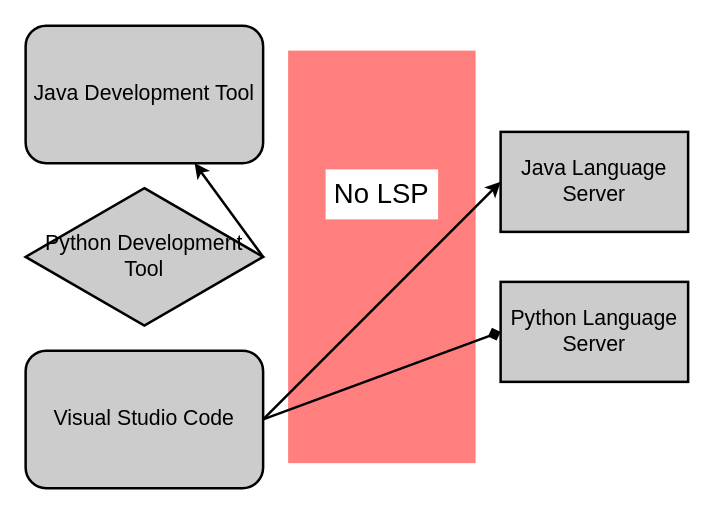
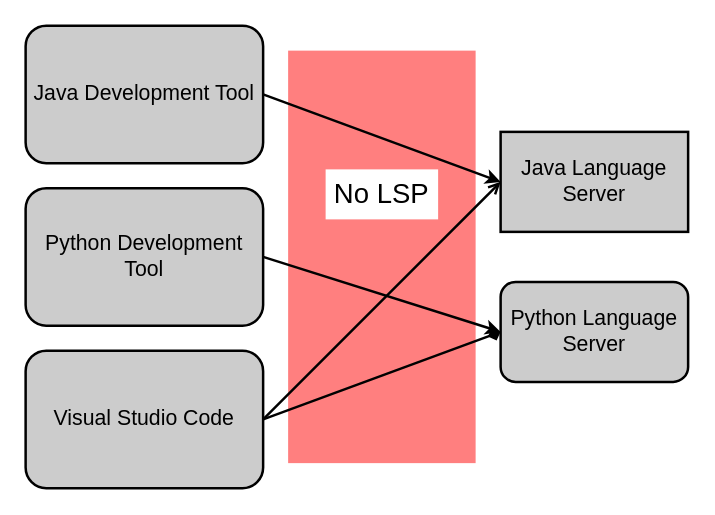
edge "Java Development Tool" -> "Java Language Server": added
edge "Visual Studio Code" -> "Java Language Server": arrowhead classic -> open
edge "Python Development Tool" -> "Java Development Tool": now "Python Development Tool" -> "Python Language Server"
node "Python Development Tool": shape diamond -> rounded rectangle
node "Python Language Server": shape rectangle -> rounded rectangle
